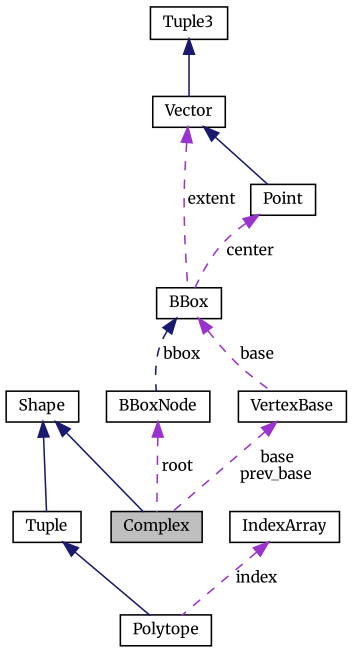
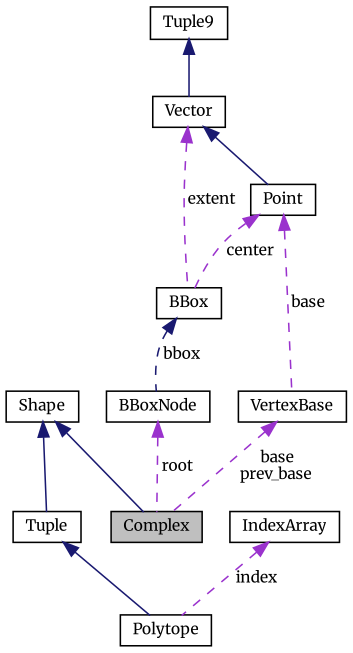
node "Tuple3": label "Tuple3" -> "Tuple9"
edge "VertexBase" -> "BBox": now "VertexBase" -> "Point"
